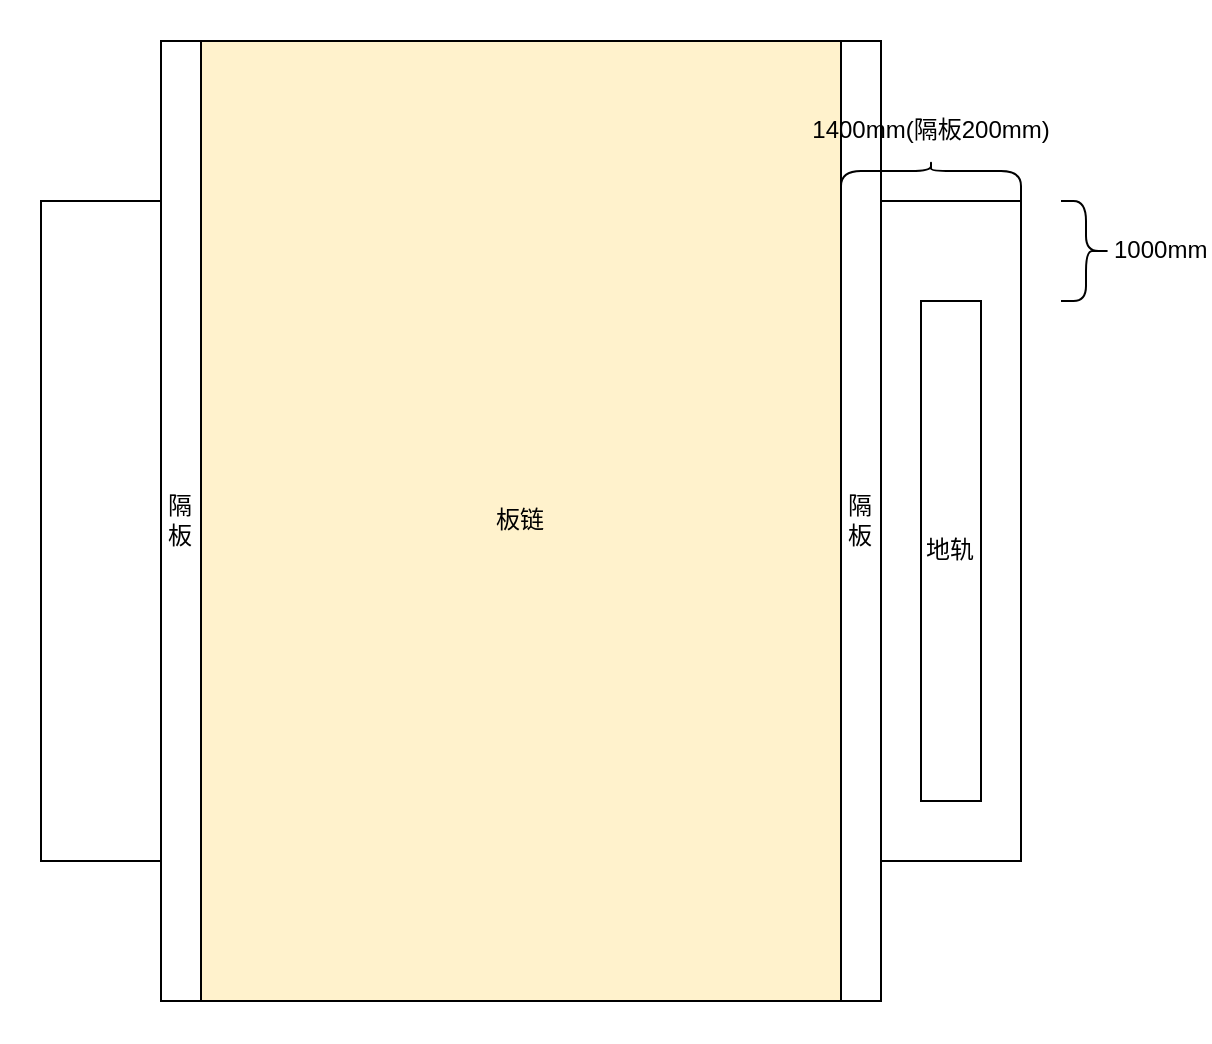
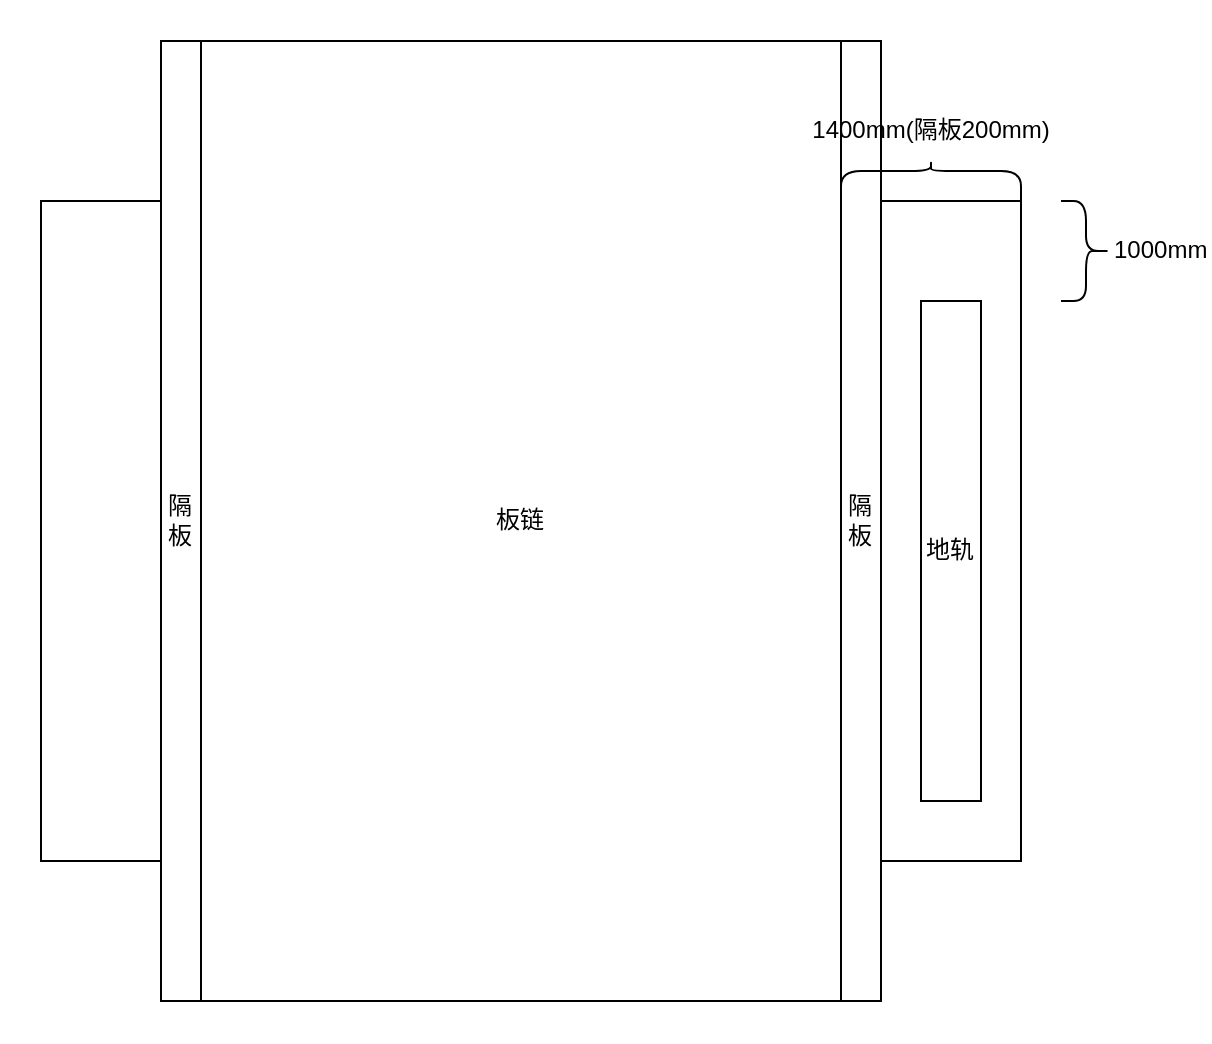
node "板链": fillcolor #fff2cc -> #ffffff
